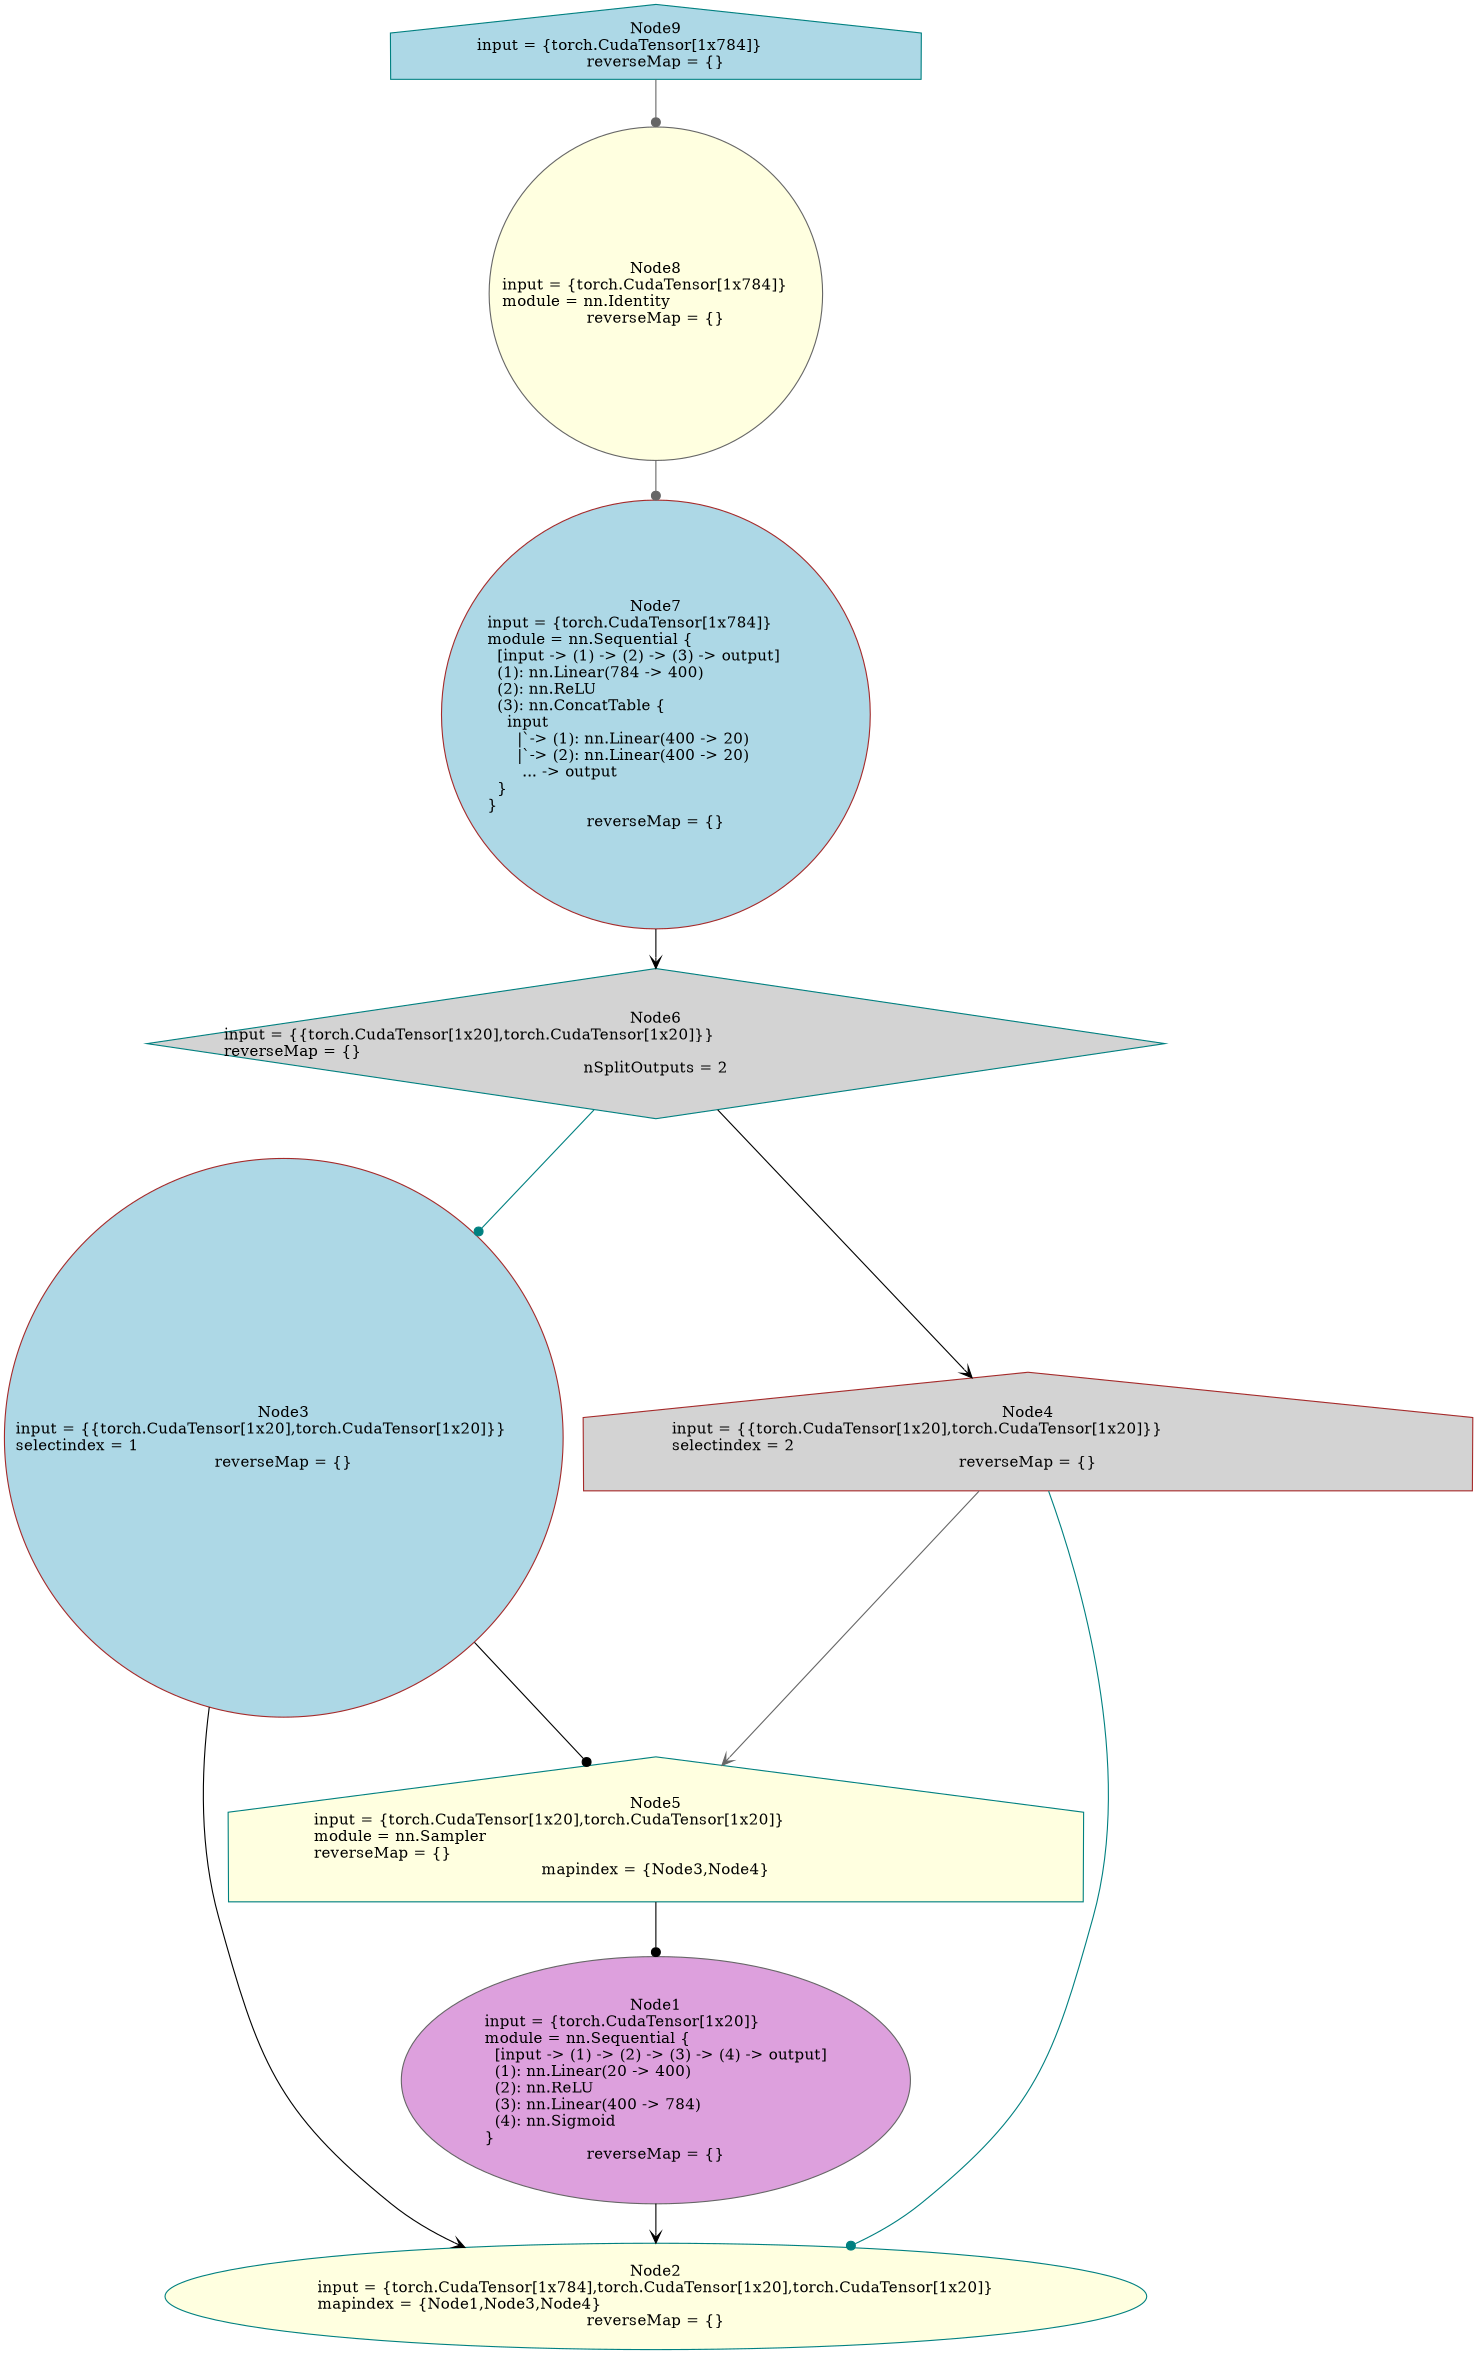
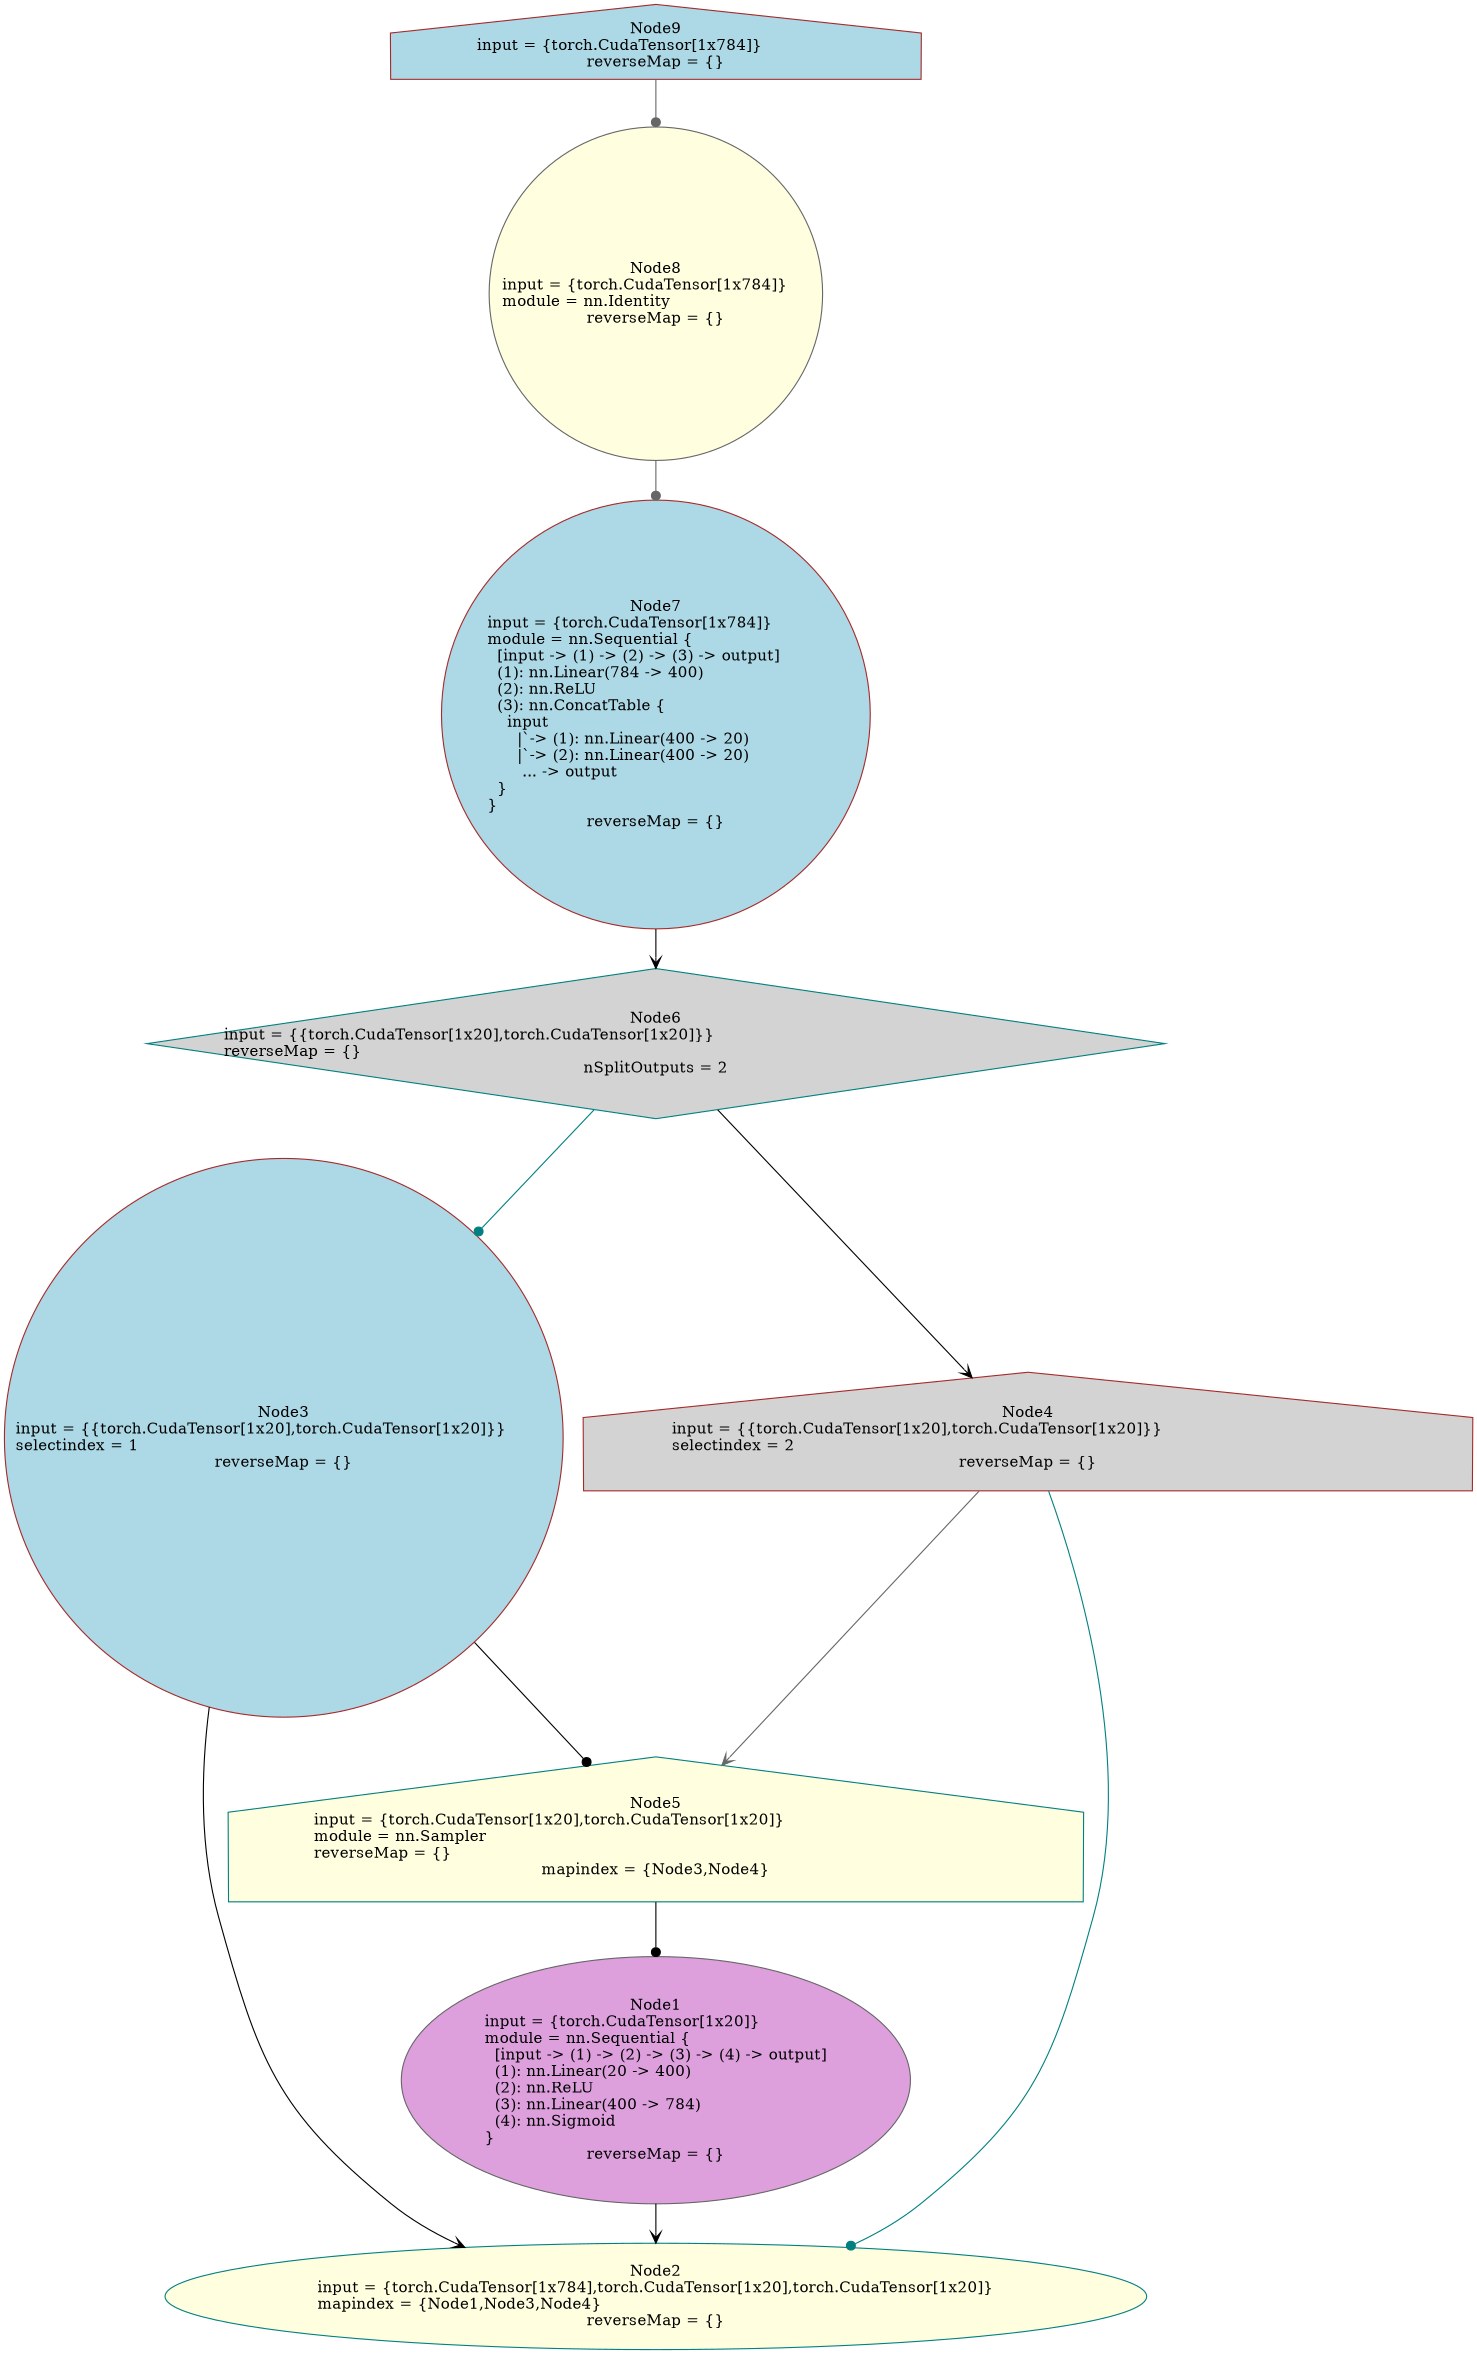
node "Node9 input = {torch.CudaTensor[1x784]} reverseMap = {}": color teal -> brown
